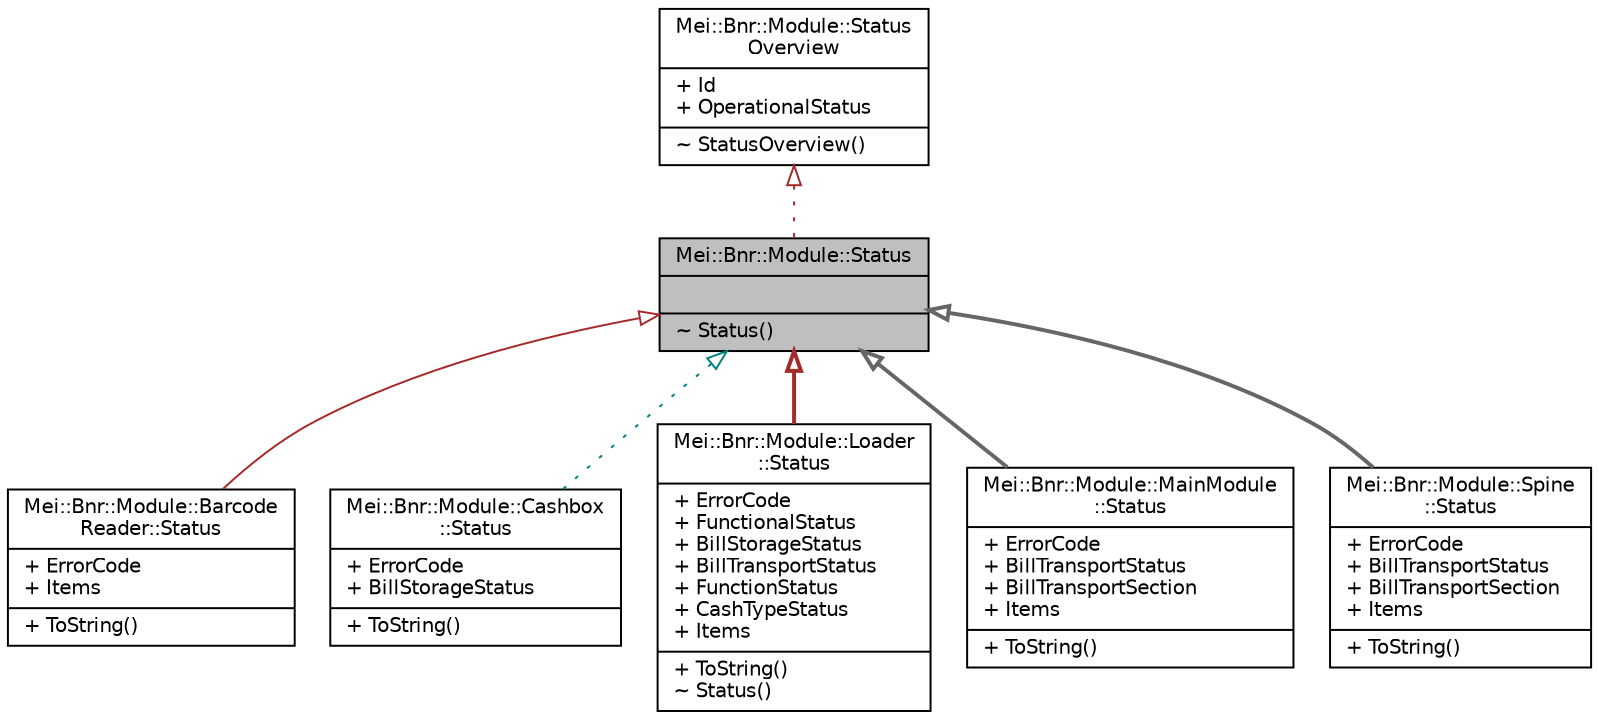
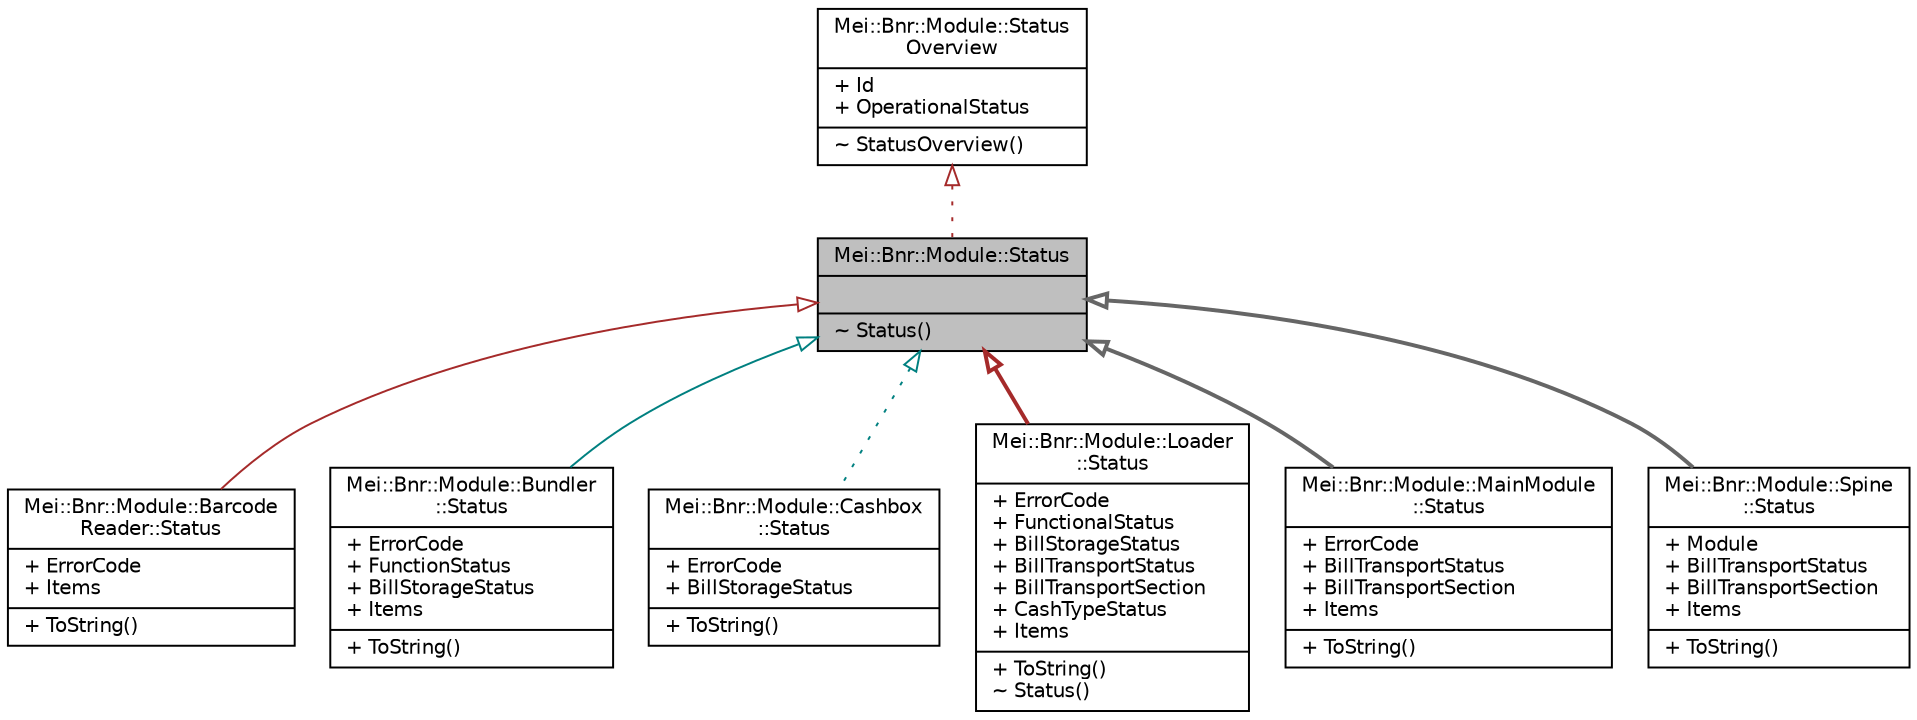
node "Mei::Bnr::Module::Spine": text "+ ErrorCode" -> "+ Module"
node "Mei::Bnr::Module::Bundler": added
node "Mei::Bnr::Module::Loader": text "+ FunctionStatus" -> "+ BillTransportSection"
